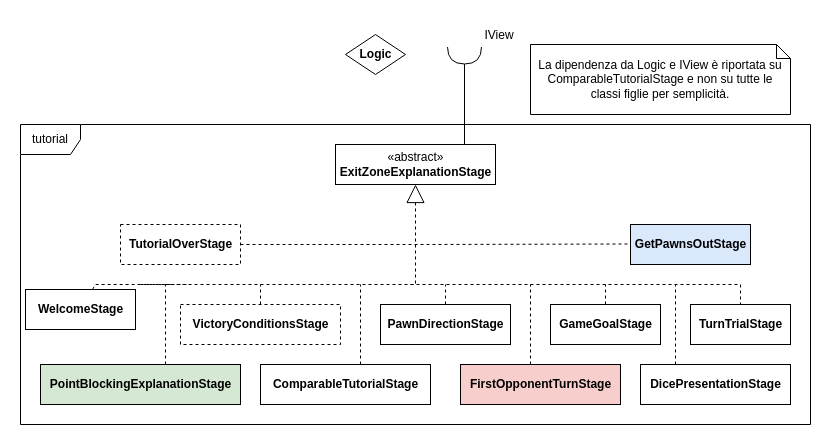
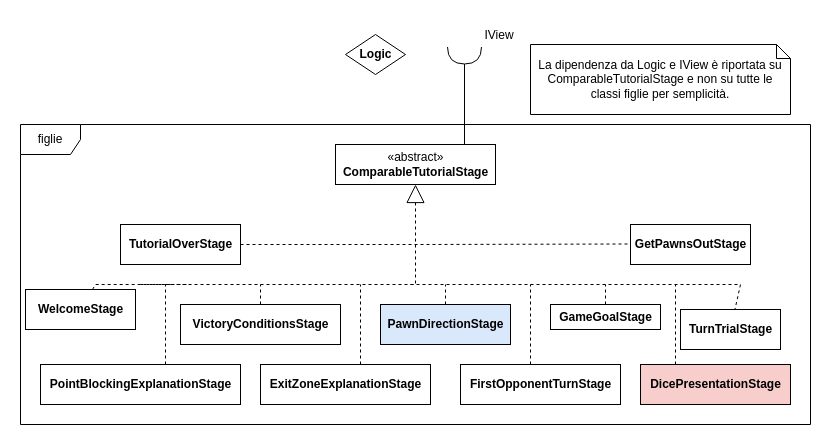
node "tutorial": label "tutorial" -> "figlie"
node "«abstract» ExitZoneExplanationStage": label "«abstract» ExitZoneExplanationStage" -> "«abstract» ComparableTutorialStage"
node "TutorialOverStage": style dashed -> solid
node "GetPawnsOutStage": fillcolor #dae8fc -> #ffffff
node "VictoryConditionsStage": style dashed -> solid
node "PawnDirectionStage": fillcolor #ffffff -> #dae8fc
node "GameGoalStage": size 110x40 -> 110x25
node "TurnTrialStage": moved (741, 325) -> (731, 330)
node "PointBlockingExplanationStage": fillcolor #d5e8d4 -> #ffffff
node "ComparableTutorialStage": label "ComparableTutorialStage" -> "ExitZoneExplanationStage"
node "FirstOpponentTurnStage": fillcolor #f8cecc -> #ffffff
node "DicePresentationStage": fillcolor #ffffff -> #f8cecc
